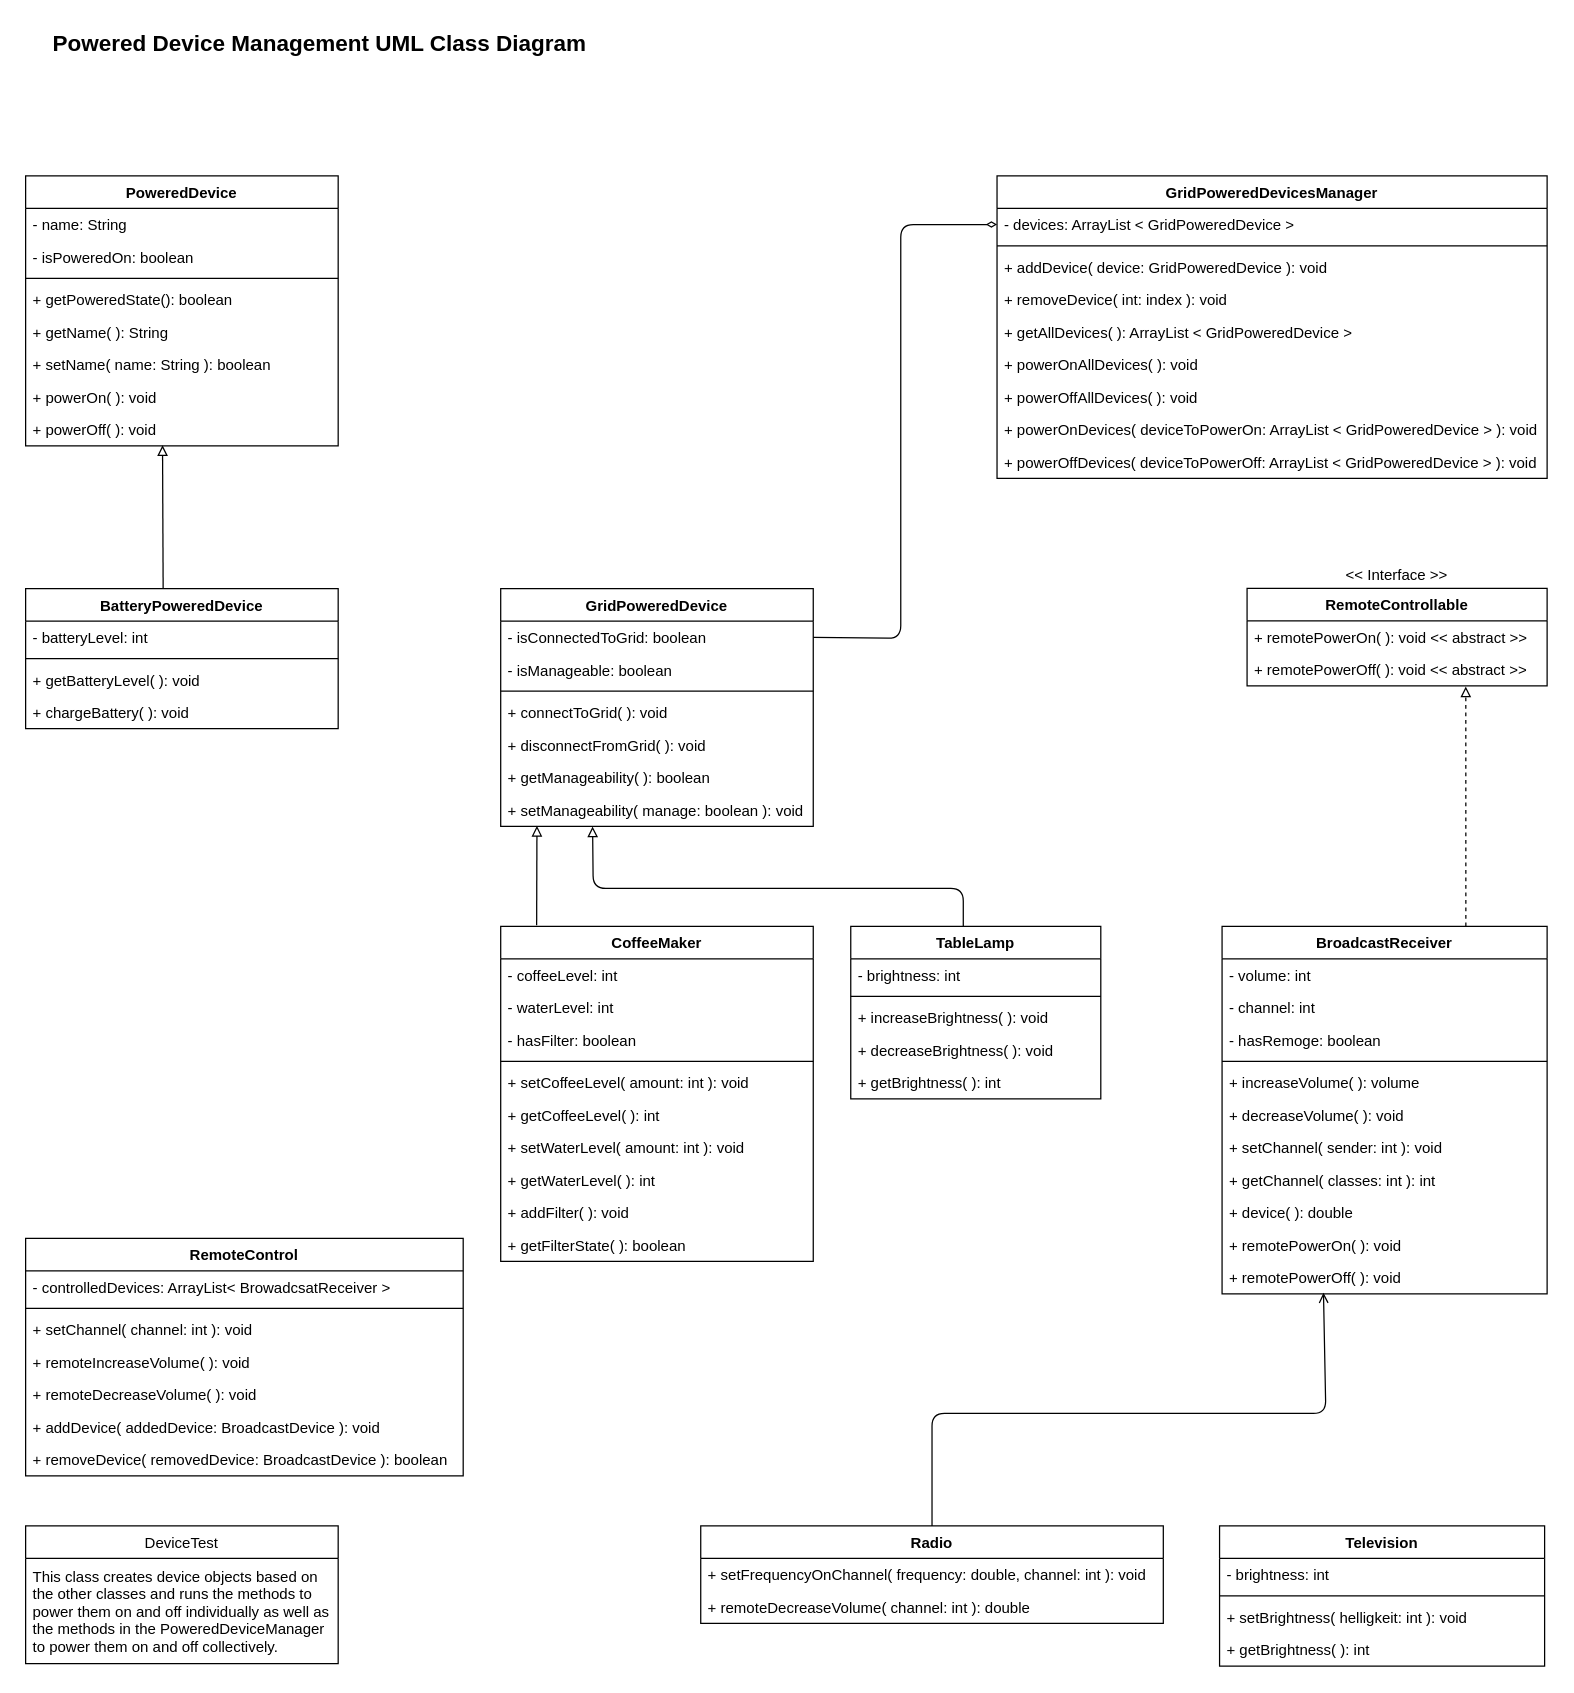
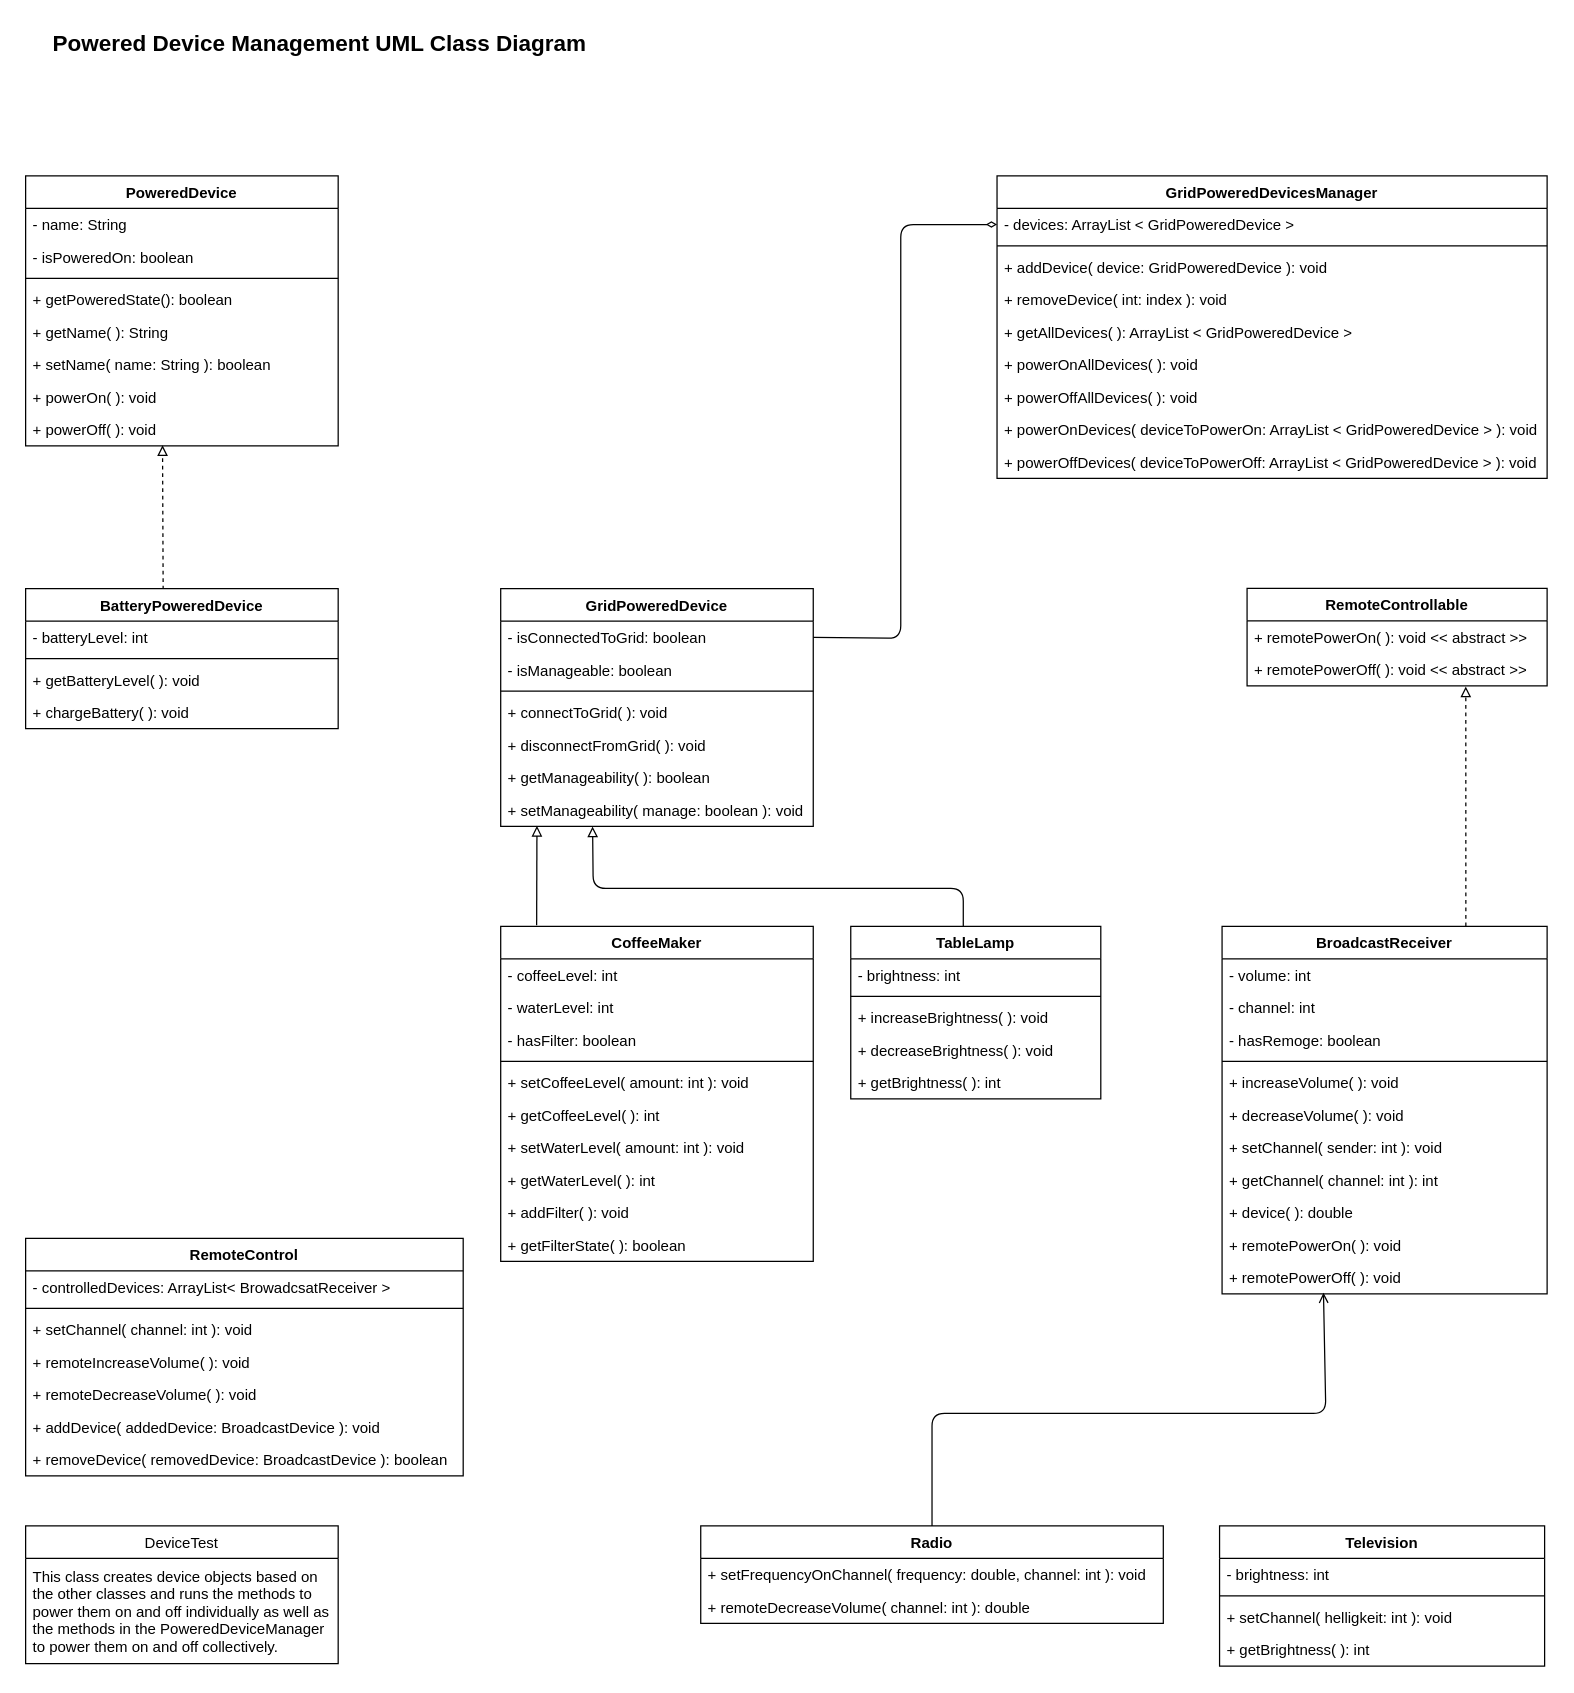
edge "BatteryPoweredDevice" -> "+ powerOff( ): void": style solid -> dashed
node "<< Interface >>": removed
node "+ increaseVolume( ): volume": label "+ increaseVolume( ): volume" -> "+ increaseVolume( ): void"
node "+ getChannel( classes: int ): int": label "+ getChannel( classes: int ): int" -> "+ getChannel( channel: int ): int"
node "+ setBrightness( helligkeit: int ): void": label "+ setBrightness( helligkeit: int ): void" -> "+ setChannel( helligkeit: int ): void"
